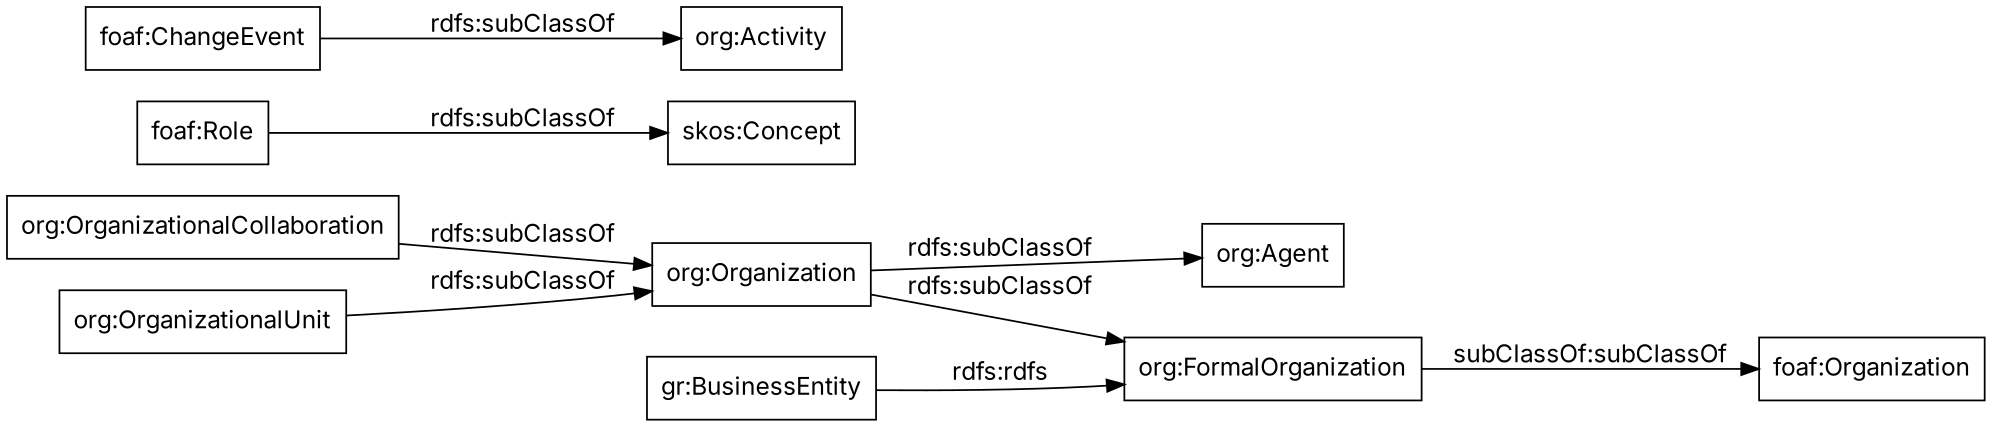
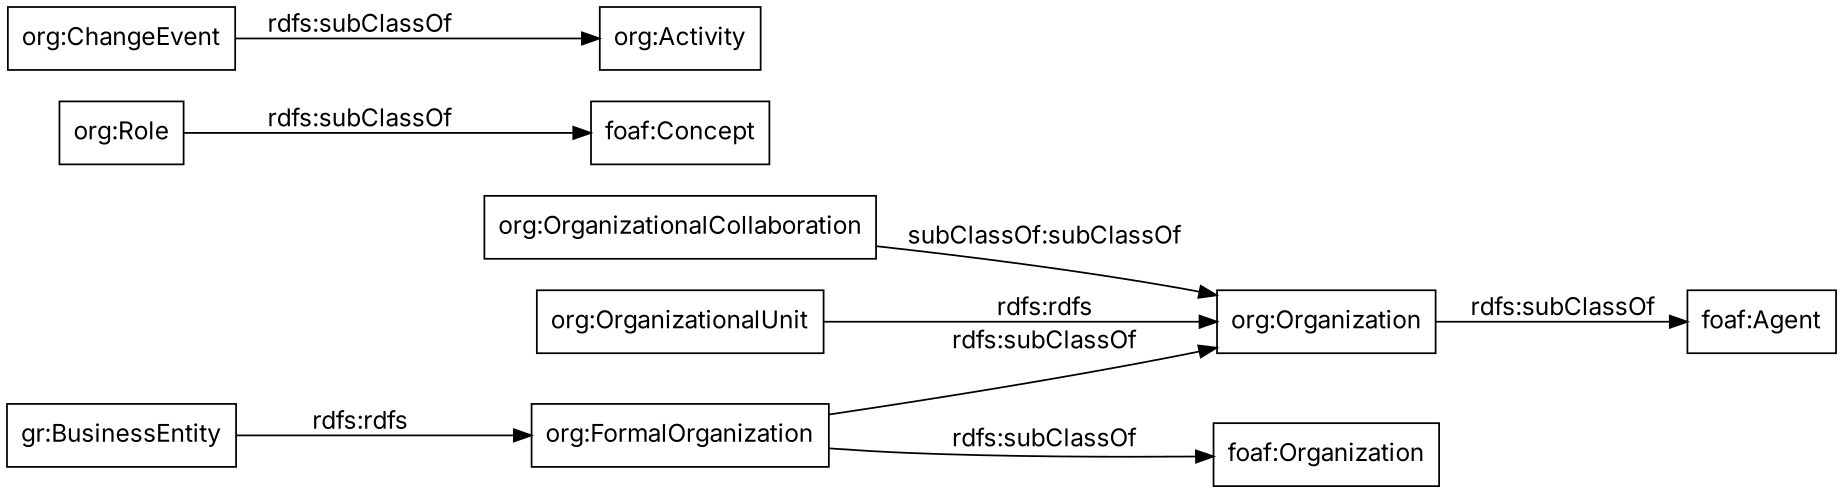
node "foaf:ChangeEvent": label "foaf:ChangeEvent" -> "org:ChangeEvent"
node "foaf:Role": label "foaf:Role" -> "org:Role"
node "skos:Concept": label "skos:Concept" -> "foaf:Concept"
edge "org:OrganizationalCollaboration" -> "org:Organization": label "rdfs:subClassOf" -> "subClassOf:subClassOf"
node "org:Agent": label "org:Agent" -> "foaf:Agent"
edge "org:OrganizationalUnit" -> "org:Organization": label "rdfs:subClassOf" -> "rdfs:rdfs"
edge "org:Organization" -> "org:FormalOrganization": reversed
edge "org:FormalOrganization" -> "foaf:Organization": label "subClassOf:subClassOf" -> "rdfs:subClassOf"
